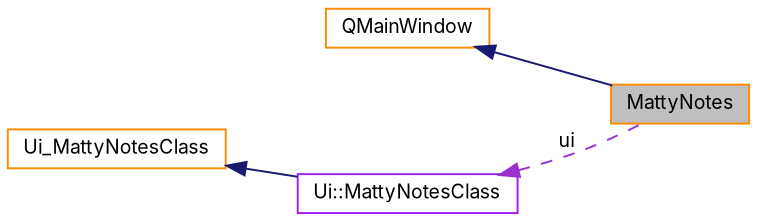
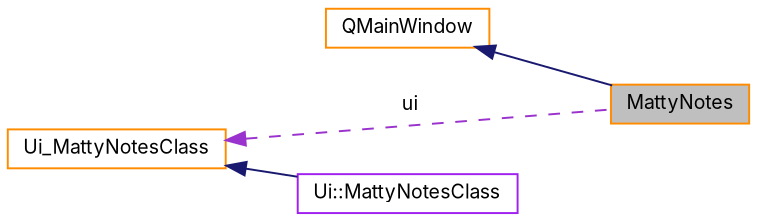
edge "MattyNotes" -> "Ui::MattyNotesClass": now "MattyNotes" -> "Ui_MattyNotesClass"
